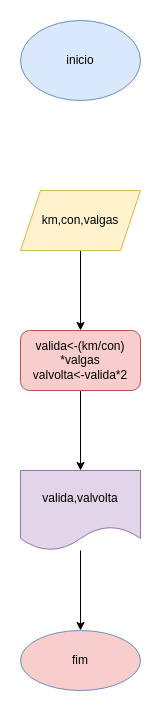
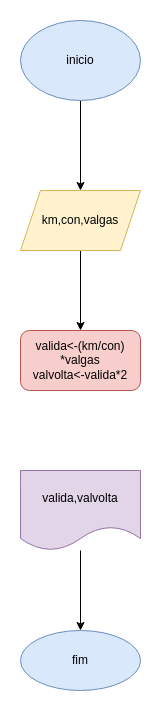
edge "inicio" -> "km,con,valgas": added
edge "valida<-(km/con) *valgas valvolta<-valida*2" -> "valida,valvolta": removed
node "fim": fillcolor #f8cecc -> #dae8fc
